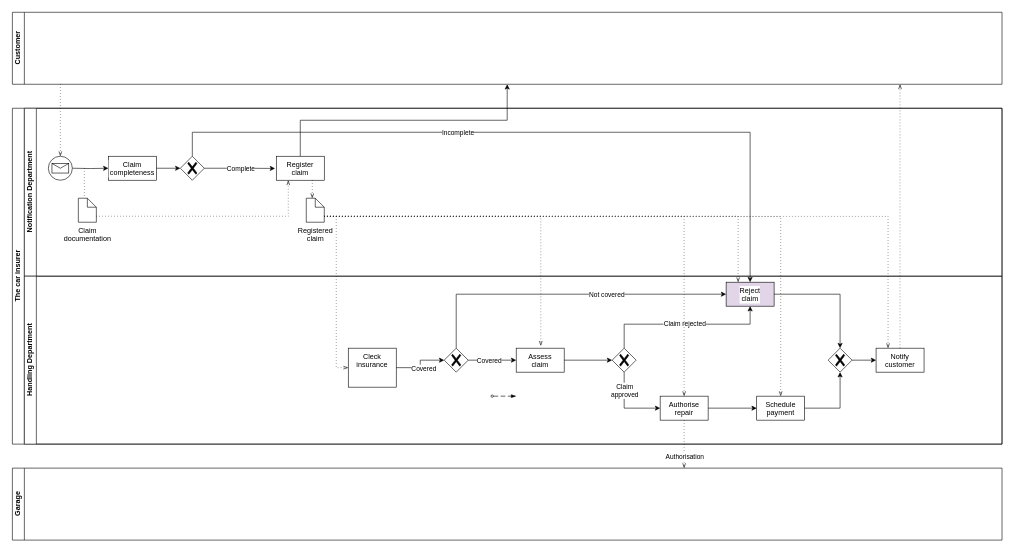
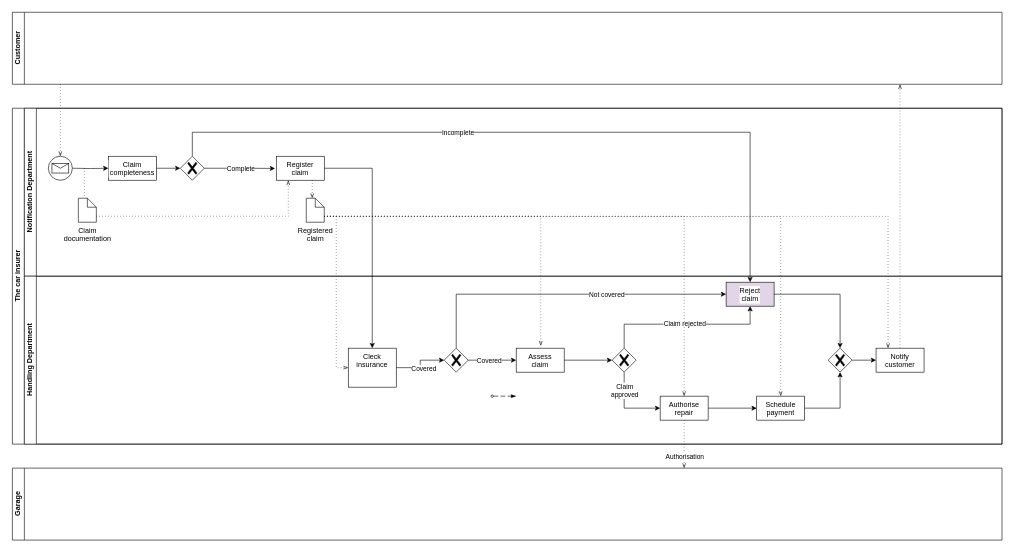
edge "Register claim" -> "Customer": now "Register claim" -> "Cleck insurance"
edge "Registered claim" -> "Reject claim": removed
